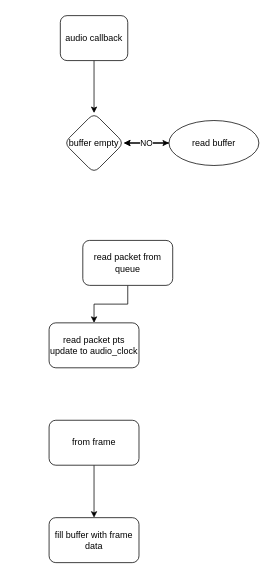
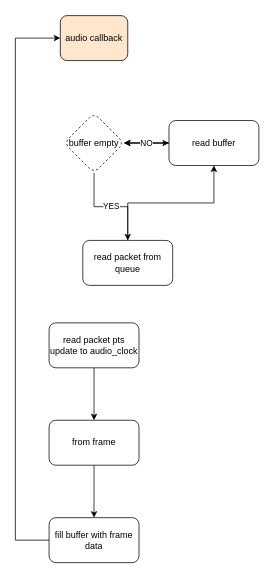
node "audio callback": fillcolor #ffffff -> #ffe6cc
edge "audio callback" -> "buffer empty": removed
node "buffer empty": style solid -> dashed
node "read buffer": shape ellipse -> rounded rectangle
edge "buffer empty" -> "read packet from queue": added, label "YES"
edge "fill buffer with frame data" -> "audio callback": added
edge "read packet from queue" -> "read packet pts update to audio_clock": now "read packet from queue" -> "read buffer"
edge "read packet pts update to audio_clock" -> "from frame": added
